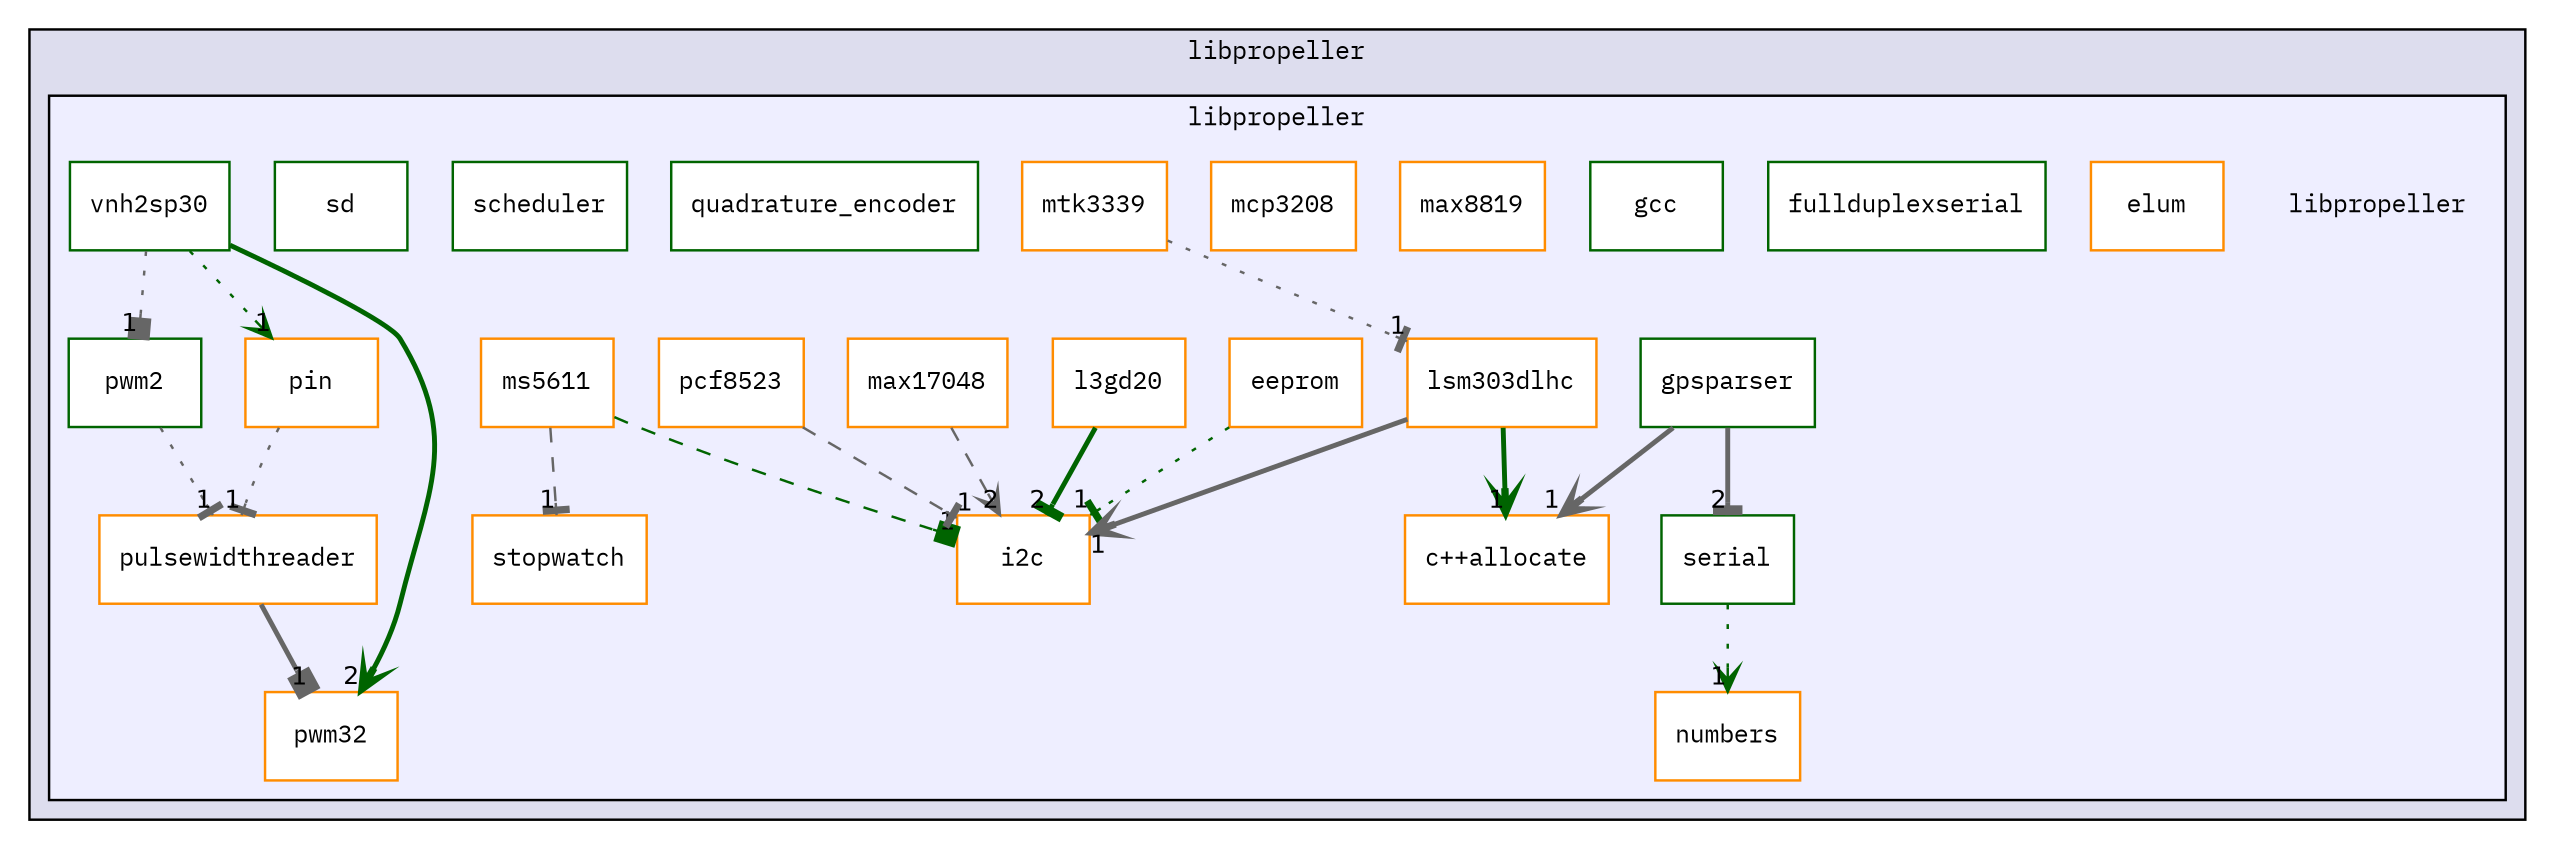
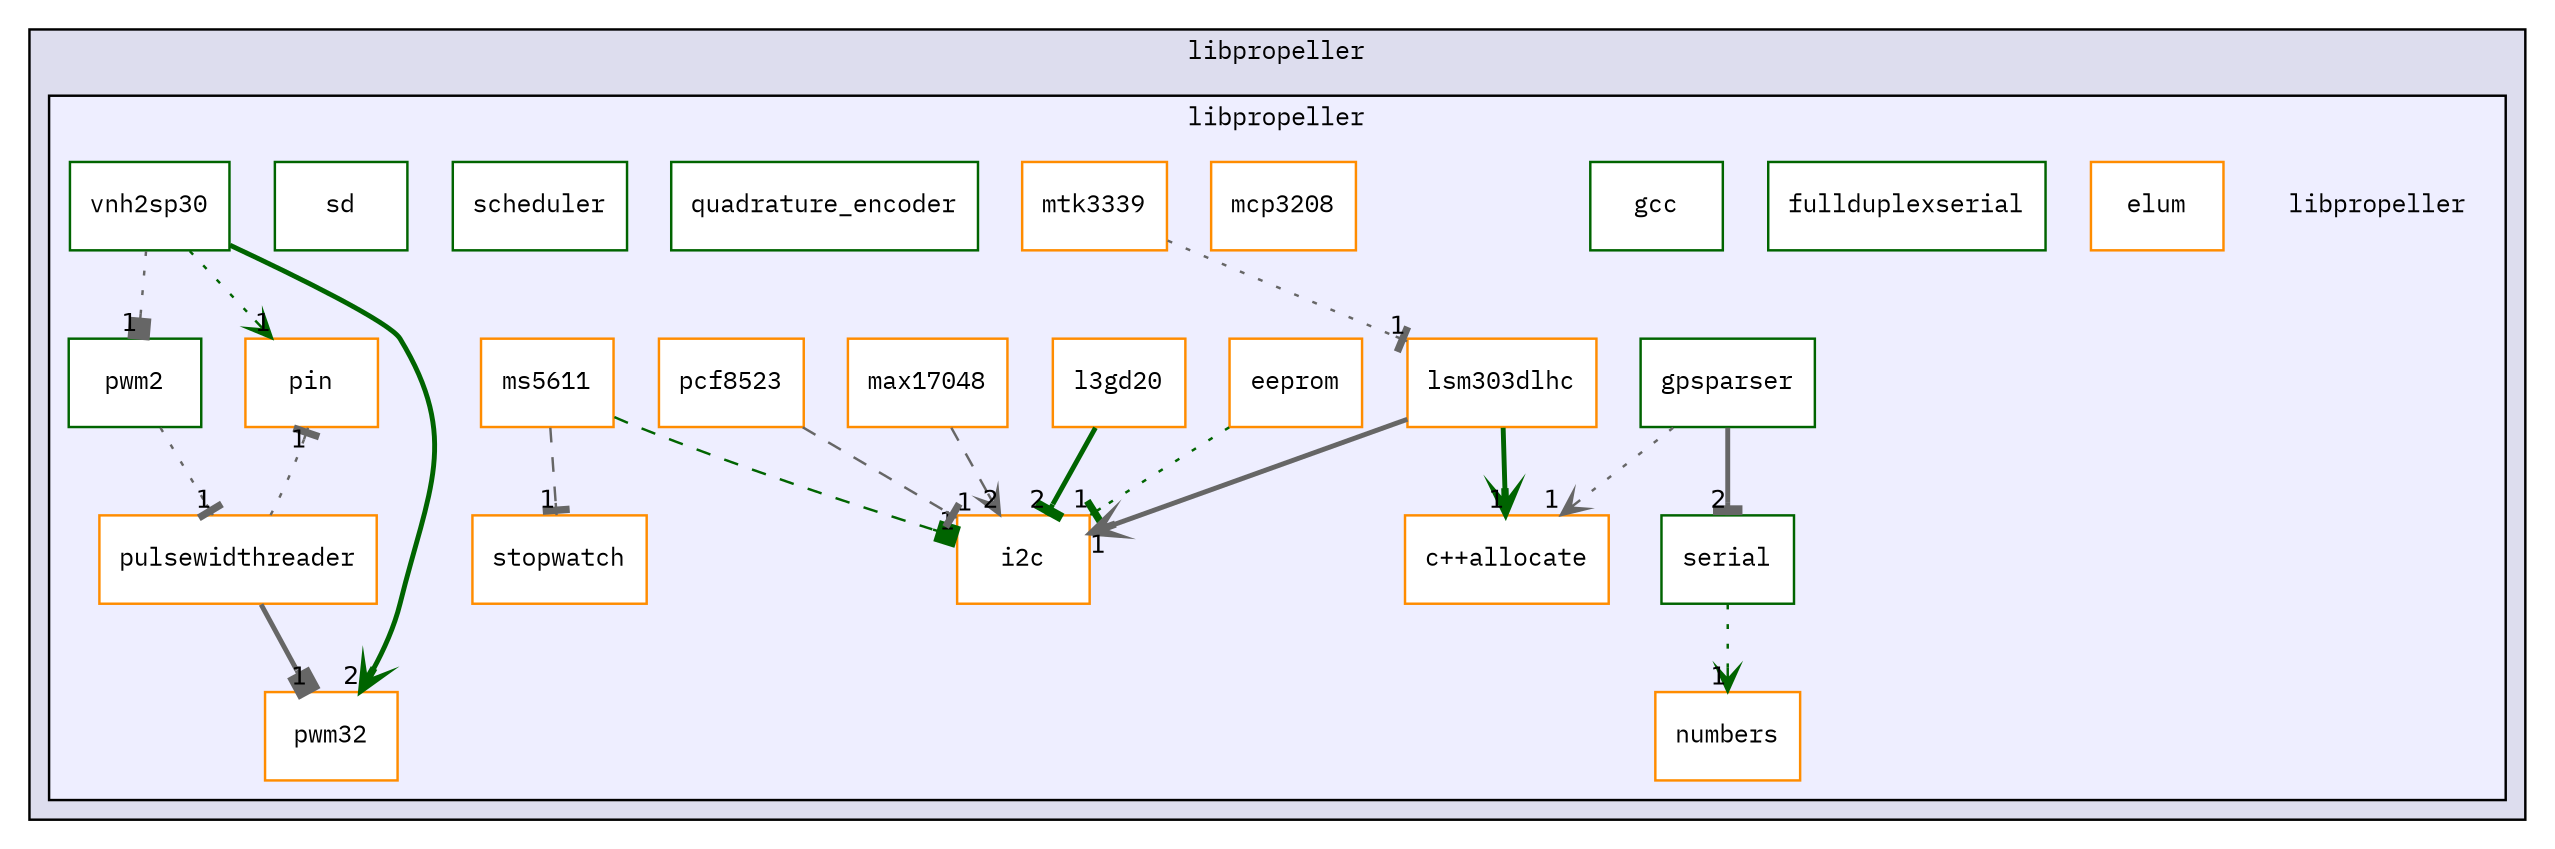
node "max8819": removed
edge "gpsparser" -> "c++allocate": style bold -> dotted
edge "pin" -> "pulsewidthreader": reversed
